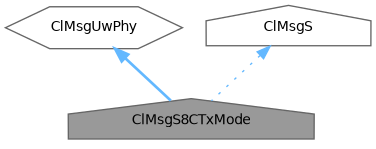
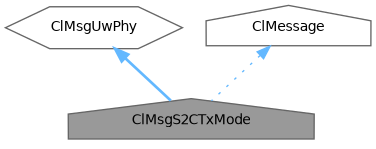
node "ClMsgS": label "ClMsgS" -> "ClMessage"
node "ClMsgS8CTxMode": label "ClMsgS8CTxMode" -> "ClMsgS2CTxMode"
